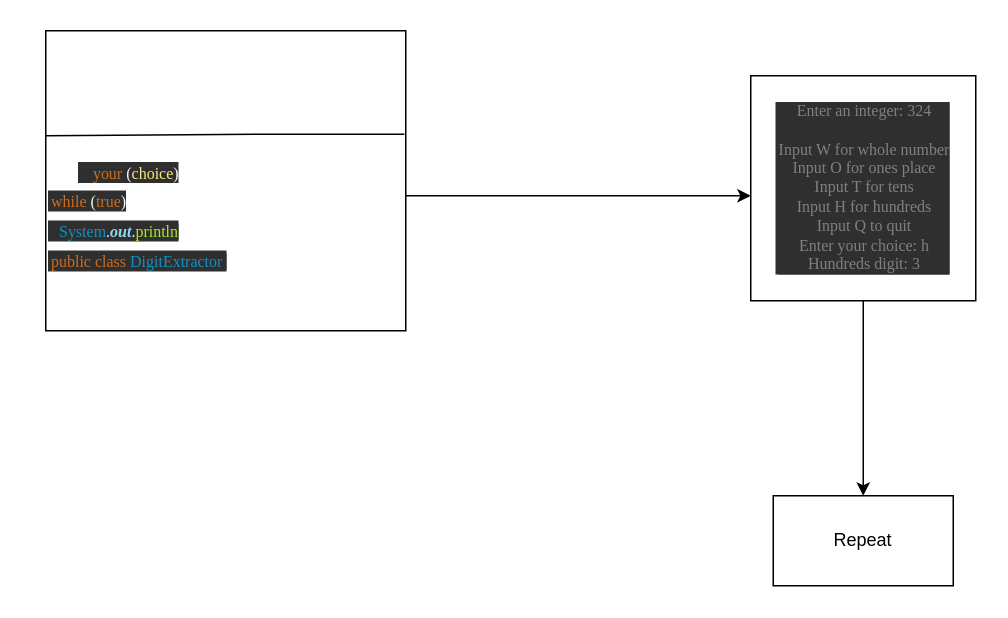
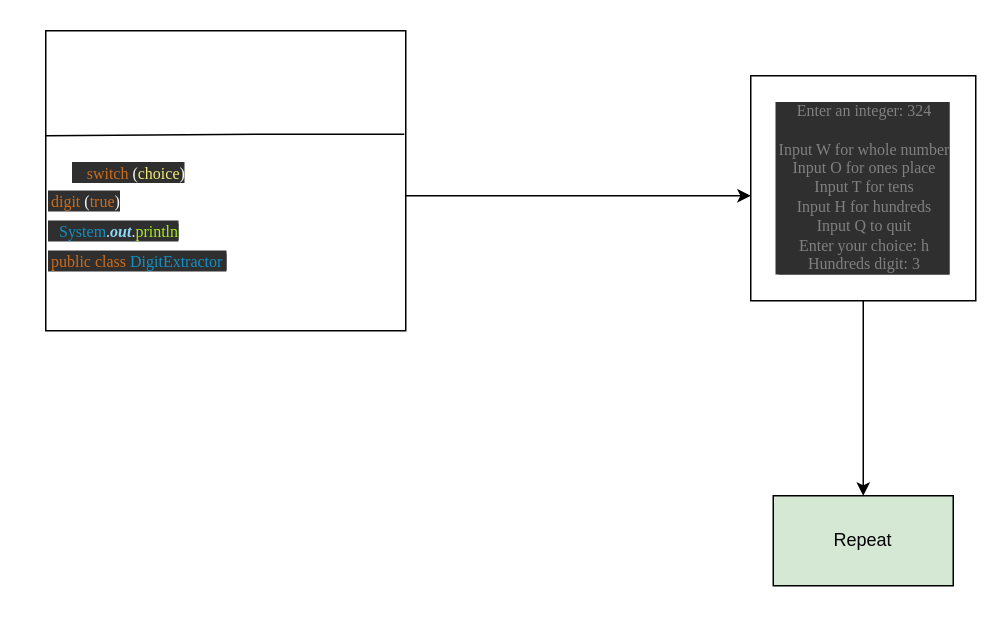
node "your (choice)": label "your (choice)" -> "switch (choice)"
node "while (true)": label "while (true)" -> "digit (true)"
node "Repeat": fillcolor #ffffff -> #d5e8d4
